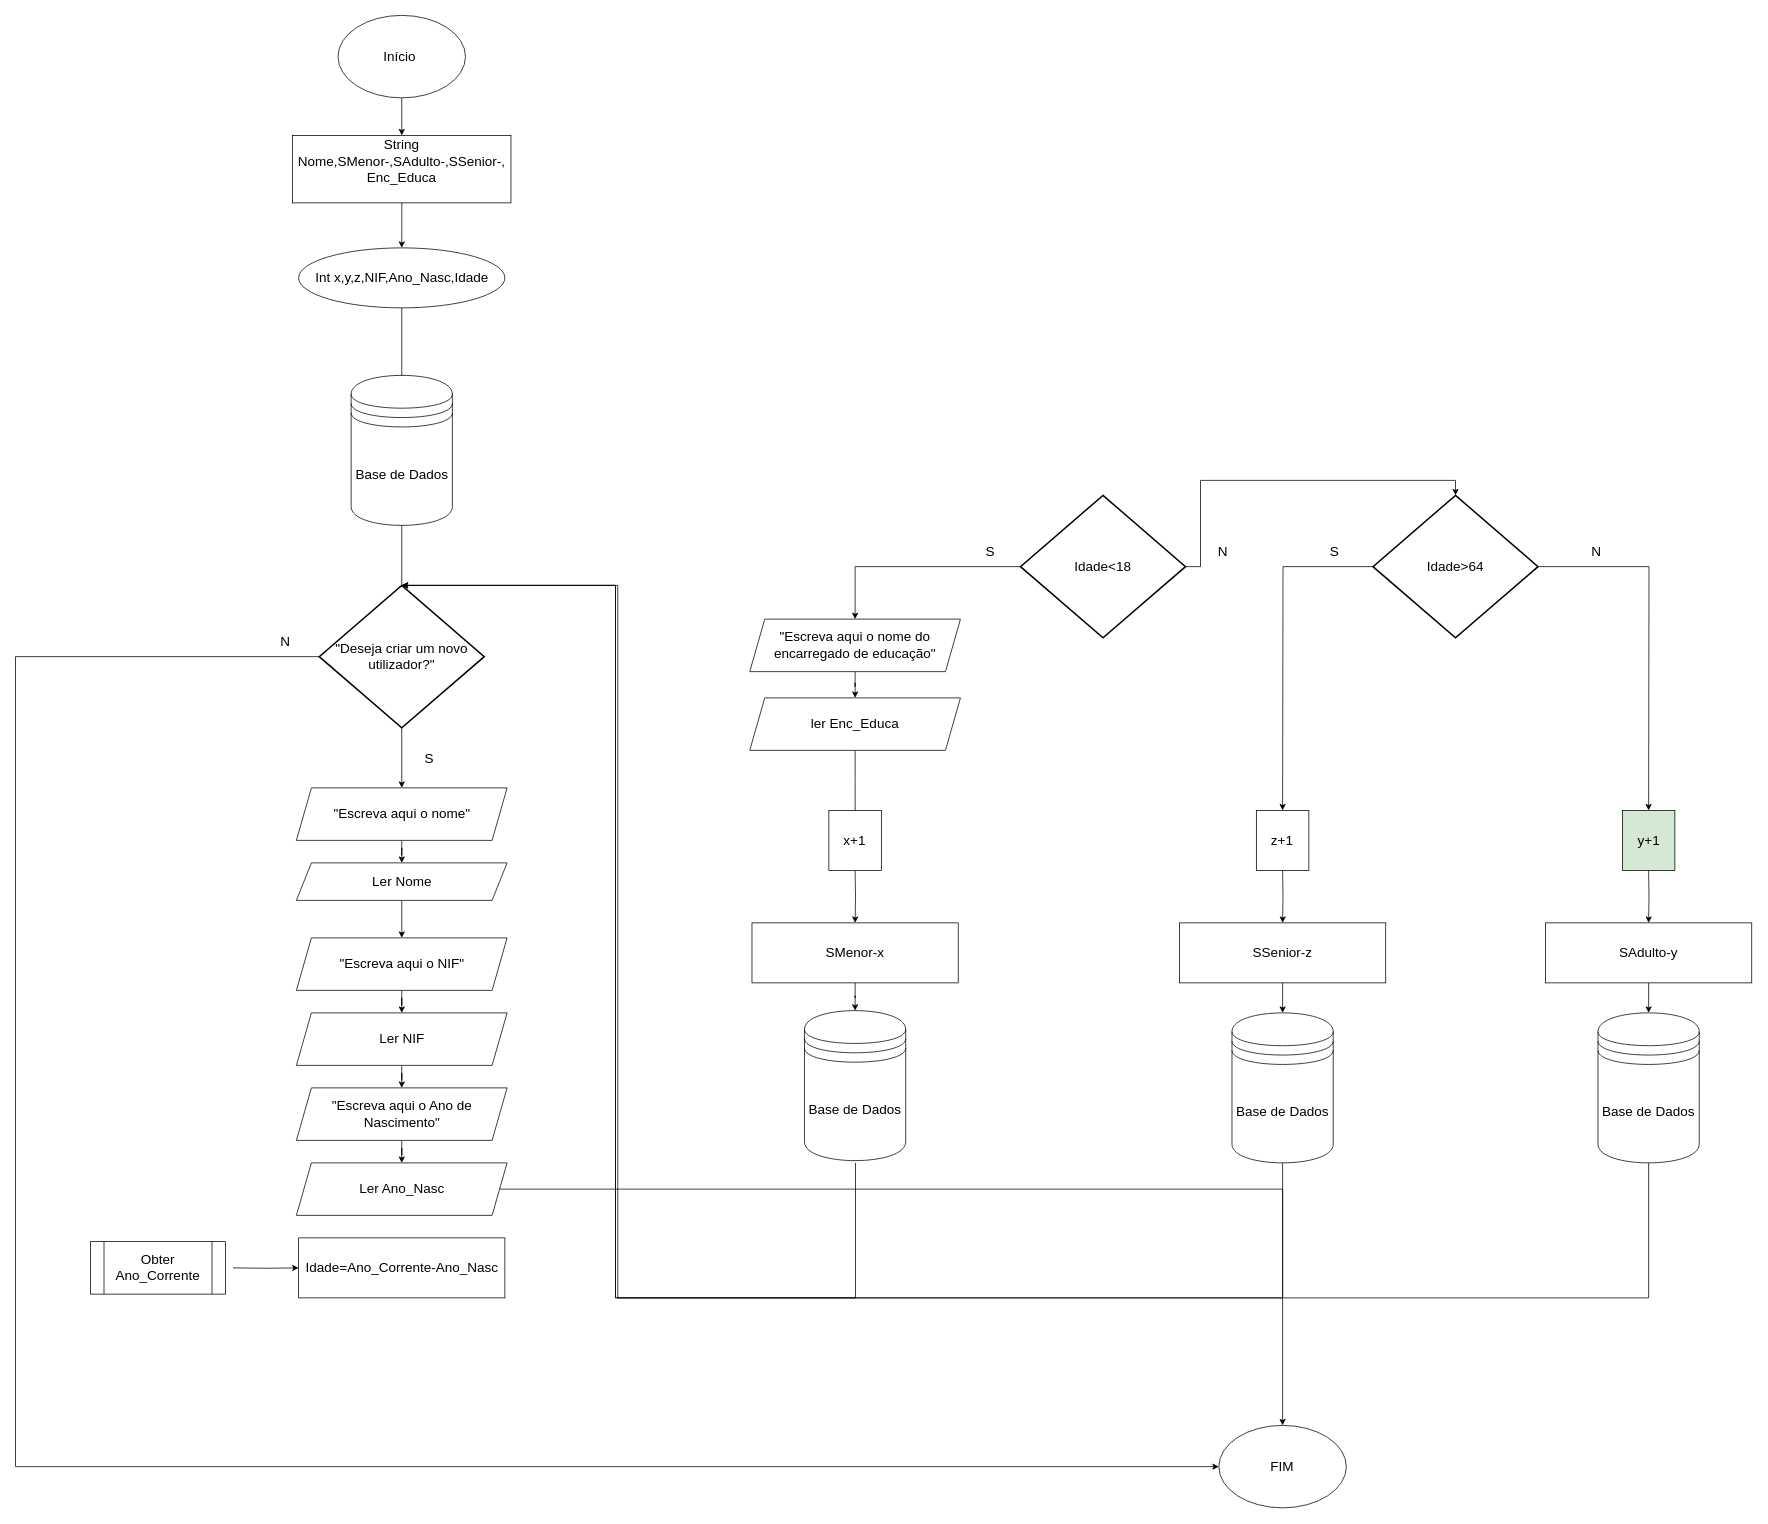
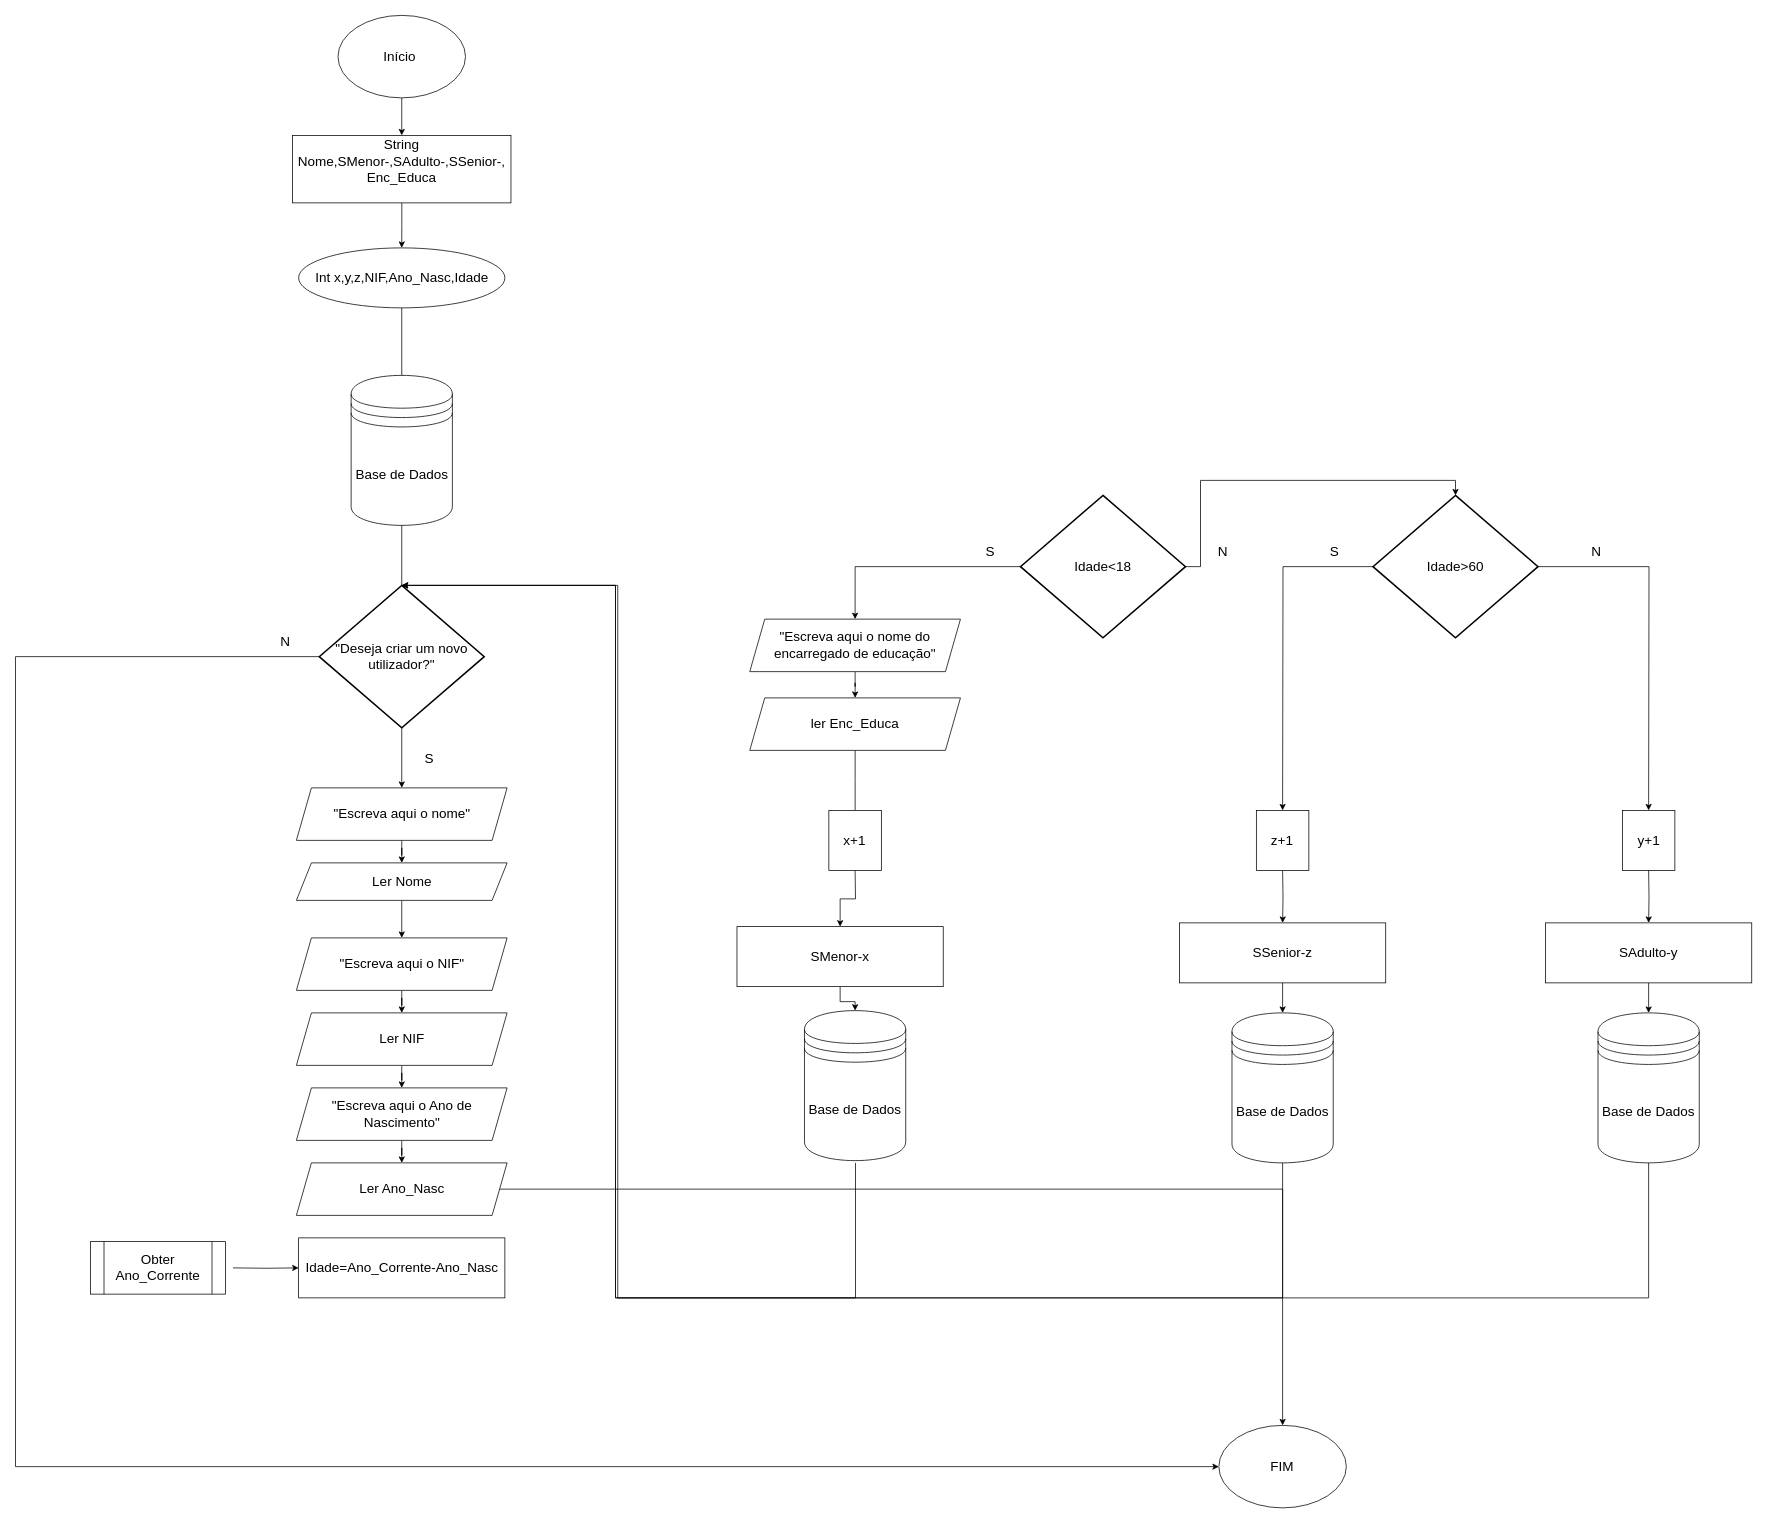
node "Idade>64": label "Idade>64" -> "Idade>60"
node "y+1": fillcolor #d5e8d4 -> #ffffff
node "SMenor-x": moved (855, 953) -> (840, 957)
